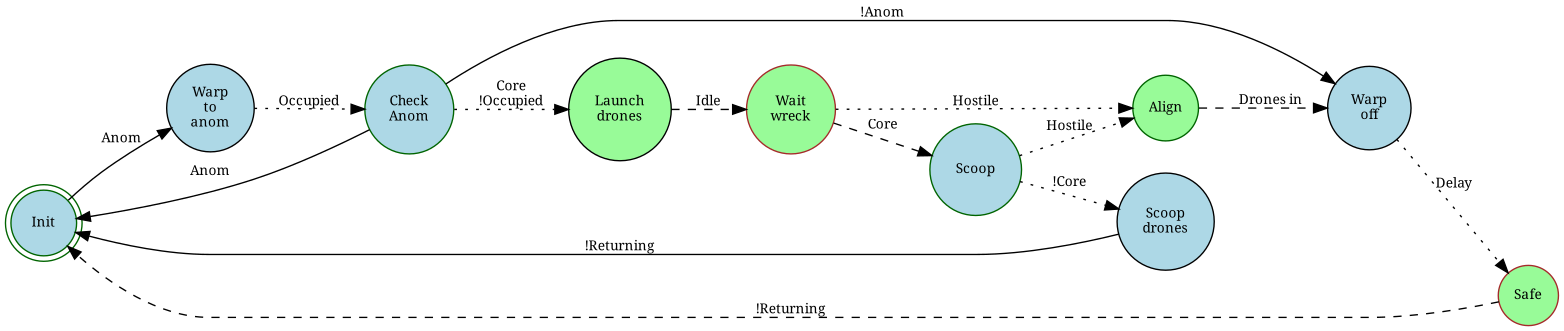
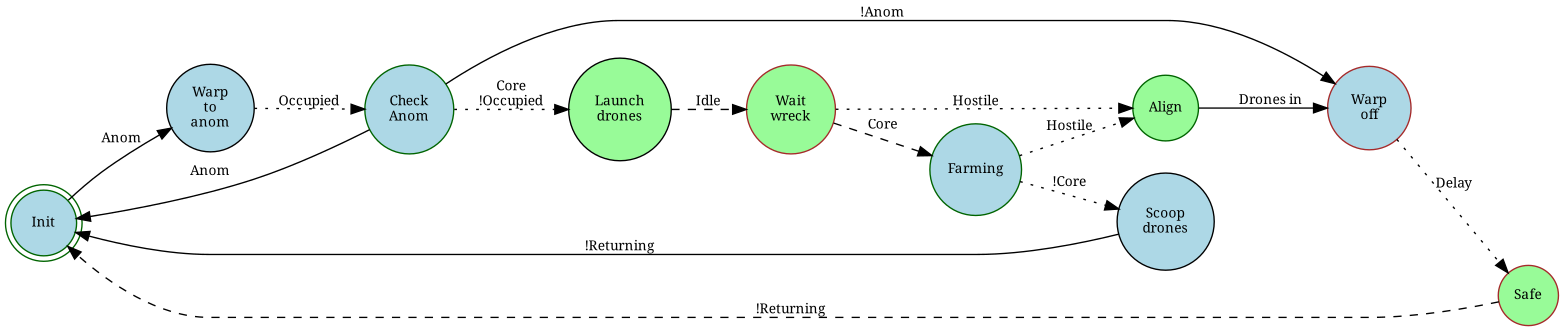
edge "Align" -> "Warp off": style dashed -> solid
node "Warp off": color black -> brown
node "Scoop": label "Scoop" -> "Farming"
